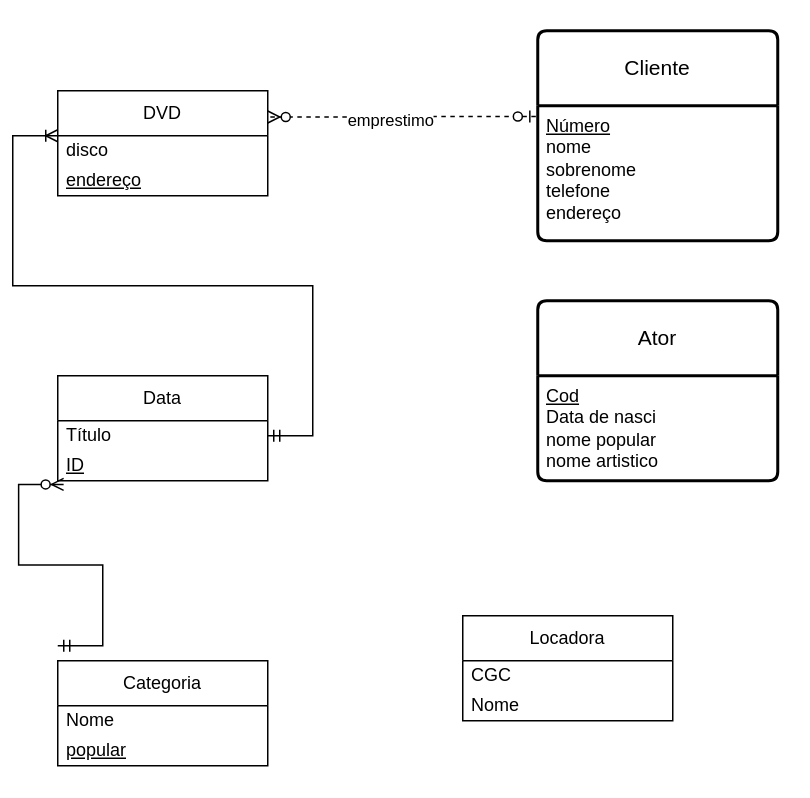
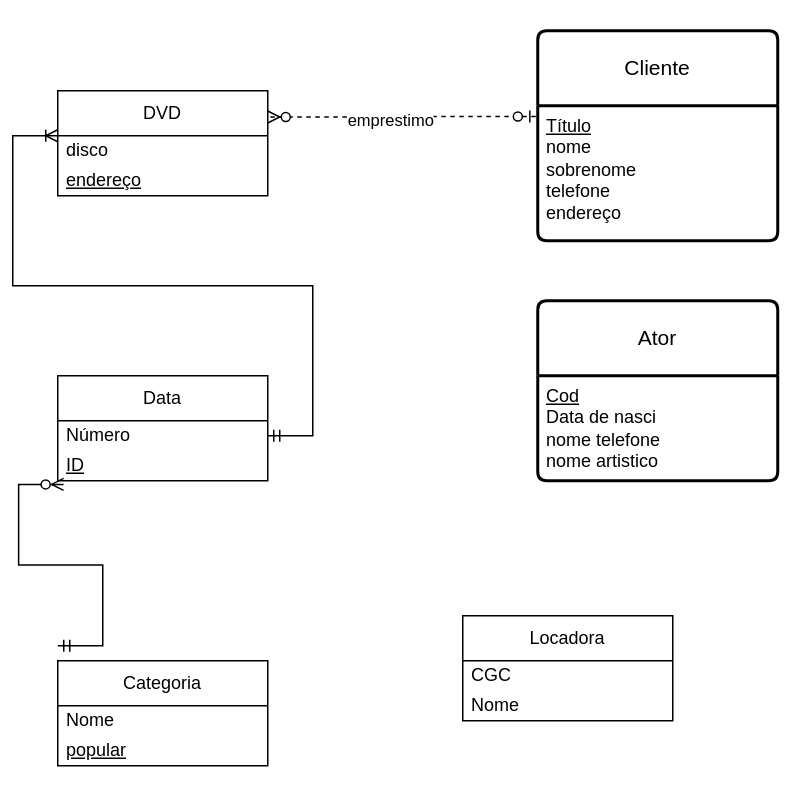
node "Número nome sobrenome telefone endereço": label "Número nome sobrenome telefone endereço" -> "Título nome sobrenome telefone endereço"
node "Cod Data de nasci nome popular nome artistico": label "Cod Data de nasci nome popular nome artistico" -> "Cod Data de nasci nome telefone nome artistico"
node "Título": label "Título" -> "Número"
